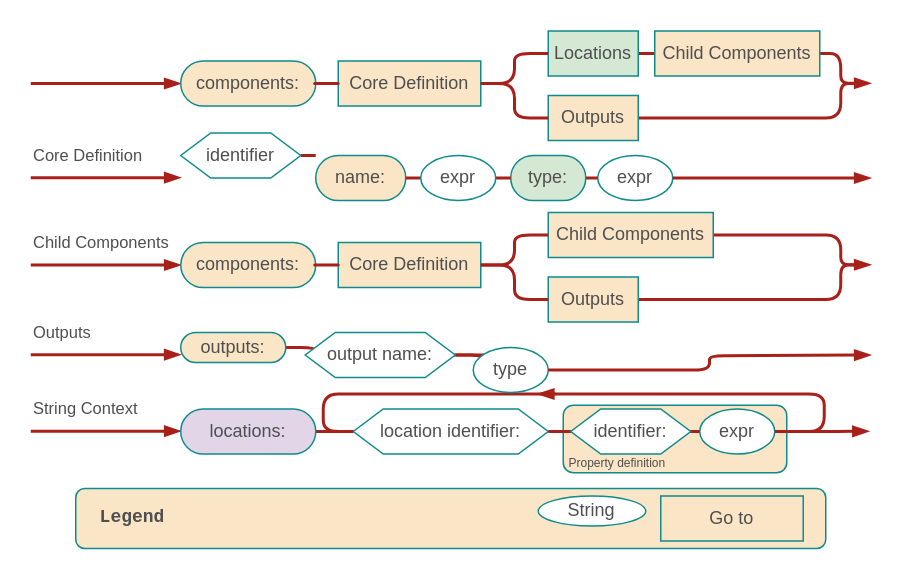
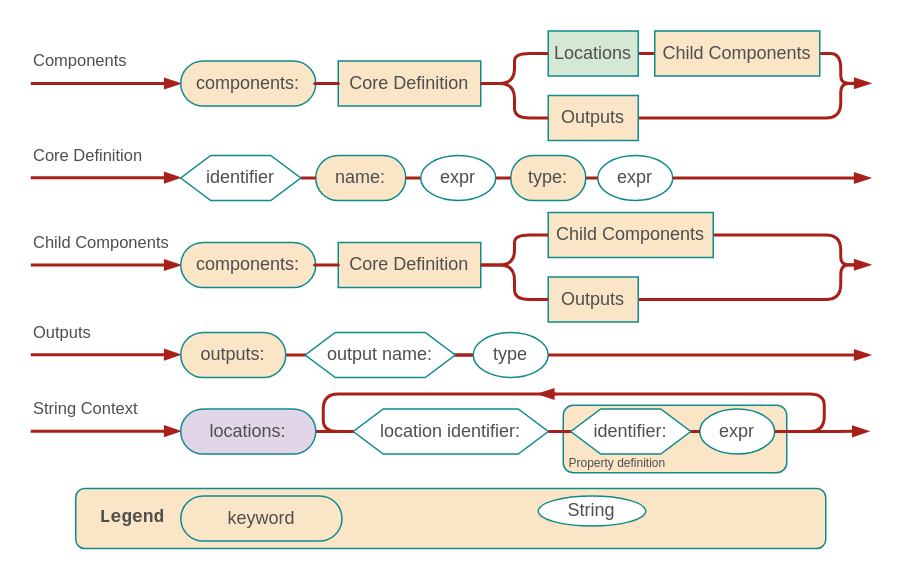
node "Components": added
node "identifier": moved (241, 155) -> (241, 178)
node "type:": fillcolor #d5e8d4 -> #fae5c7
node "outputs:": size 105x30 -> 105x45
node "type": moved (511, 370) -> (511, 355)
node "keyword": added
node "Go to": removed
